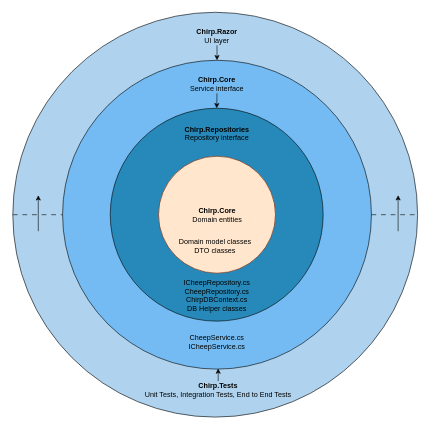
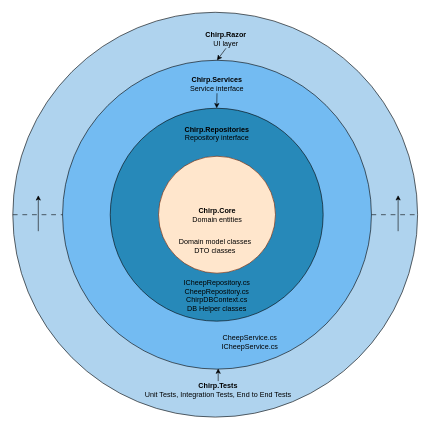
node "Chirp.Razor UI layer": moved (217, 36) -> (226, 39)
node "Chirp.Core Service interface": label "Chirp.Core Service interface" -> "Chirp.Services Service interface"
node "CheepService.cs ICheepService.cs": moved (217, 342) -> (250, 342)
